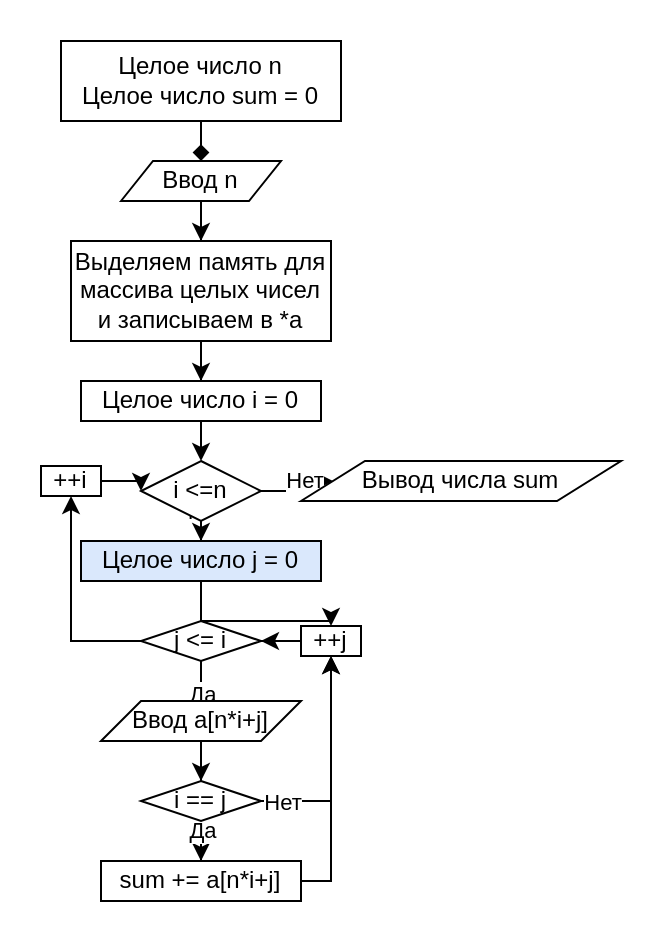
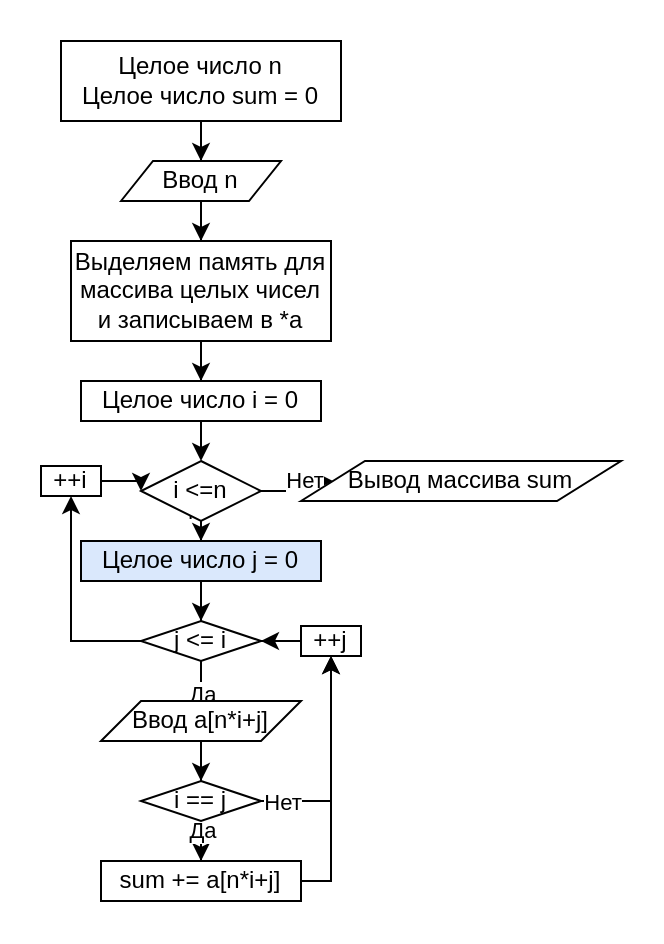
edge "Целое число n Целое число sum = 0" -> "Ввод n": arrowhead diamond -> classic
node "Вывод числа sum": label "Вывод числа sum" -> "Вывод массива sum"
edge "Целое число j = 0" -> "++j": now "Целое число j = 0" -> "j <= i"
